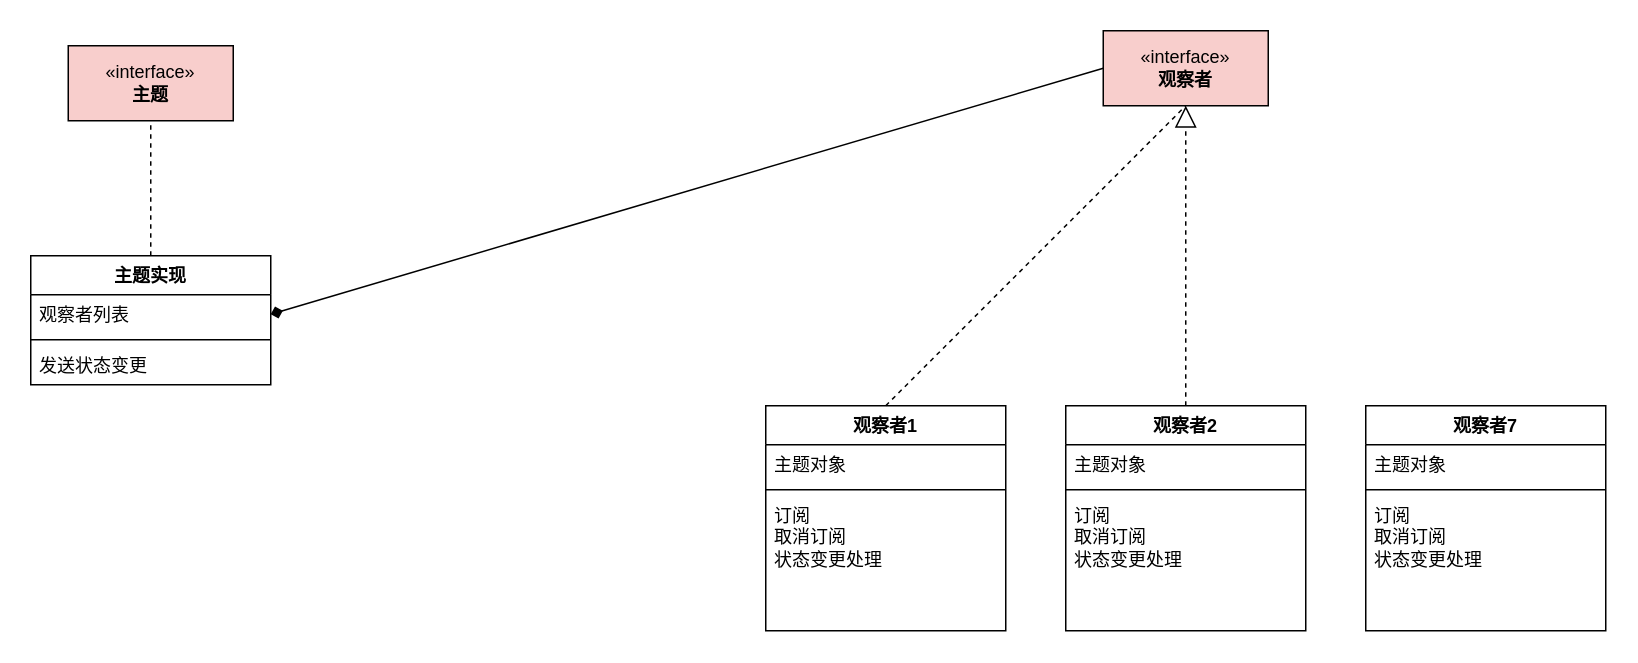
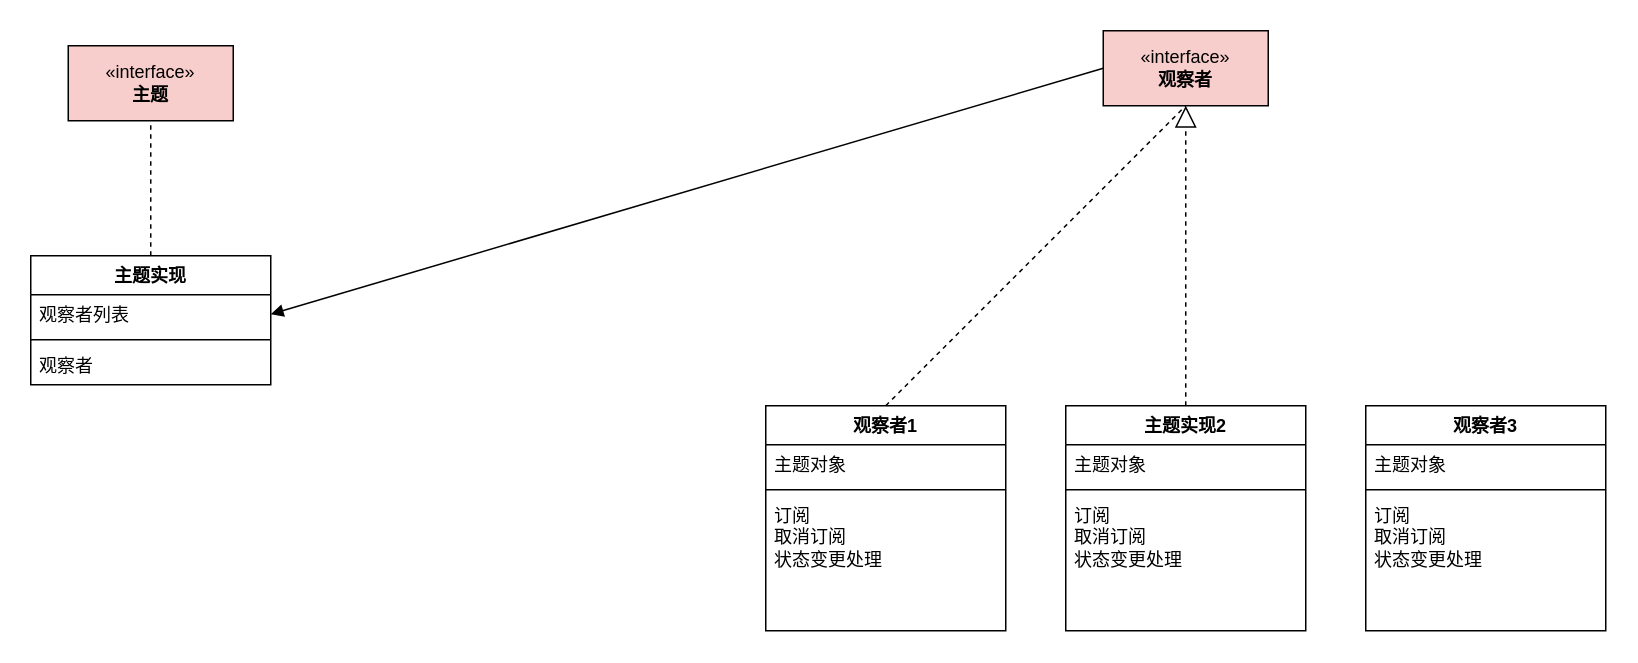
edge "«interface» 观察者" -> "观察者列表": arrowhead diamond -> block
node "发送状态变更": label "发送状态变更" -> "观察者"
node "观察者2": label "观察者2" -> "主题实现2"
node "观察者7": label "观察者7" -> "观察者3"
